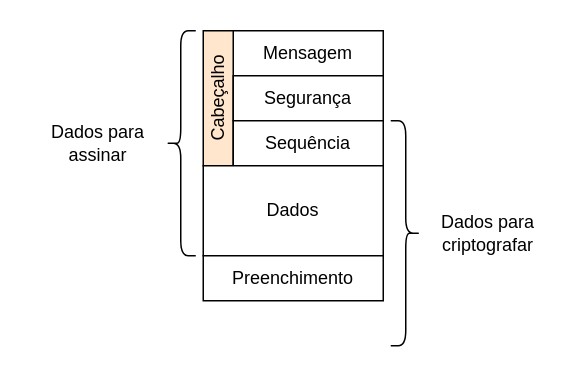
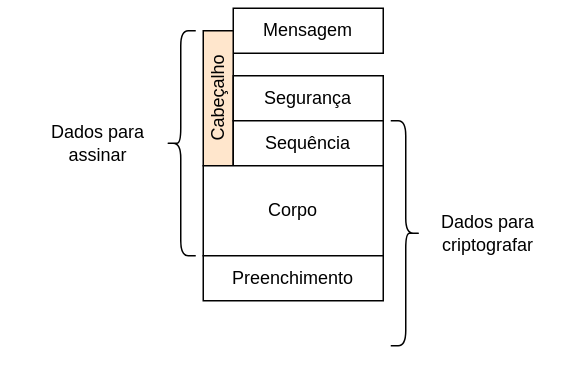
node "Mensagem": moved (308, 53) -> (308, 31)
node "Dados": label "Dados" -> "Corpo"
